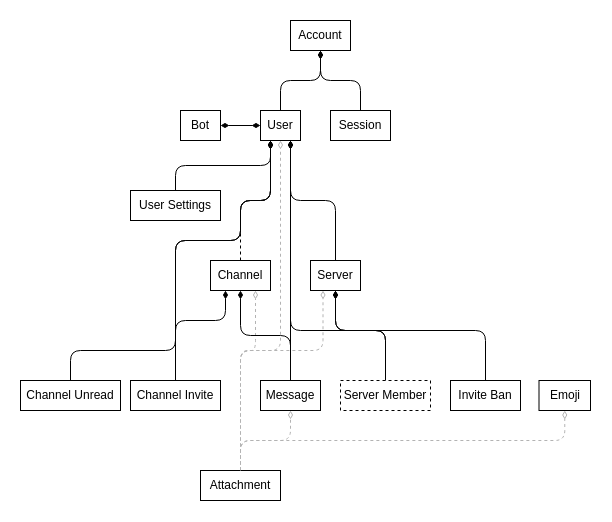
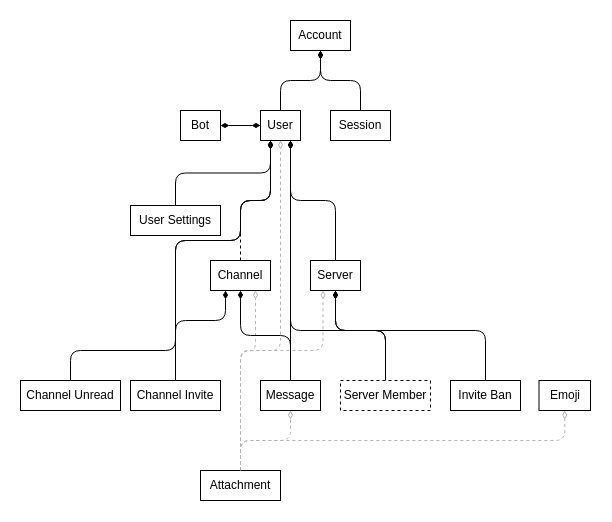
node "User Settings": moved (176, 206) -> (176, 221)
